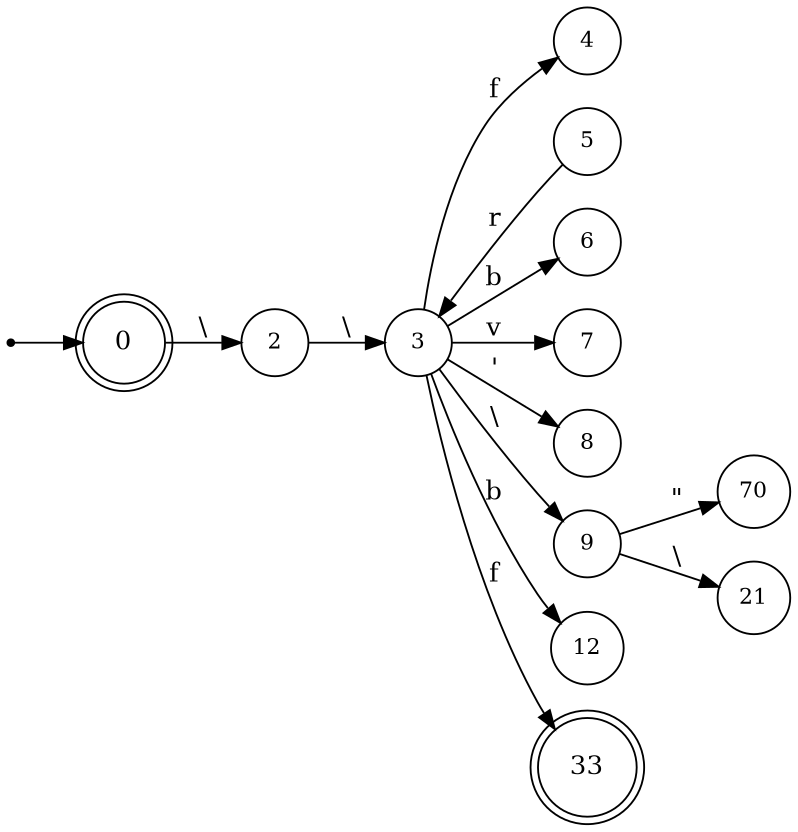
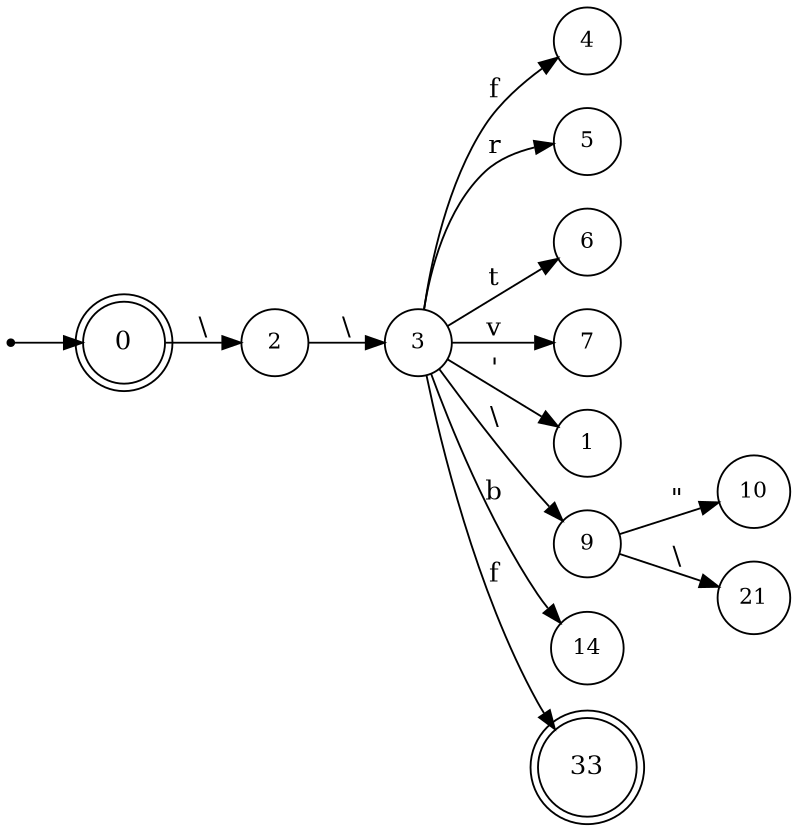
edge "5" -> "3": reversed
edge "3" -> "6": label "b" -> "t"
node "8": label "8" -> "1"
node "70": label "70" -> "10"
node "12": label "12" -> "14"
